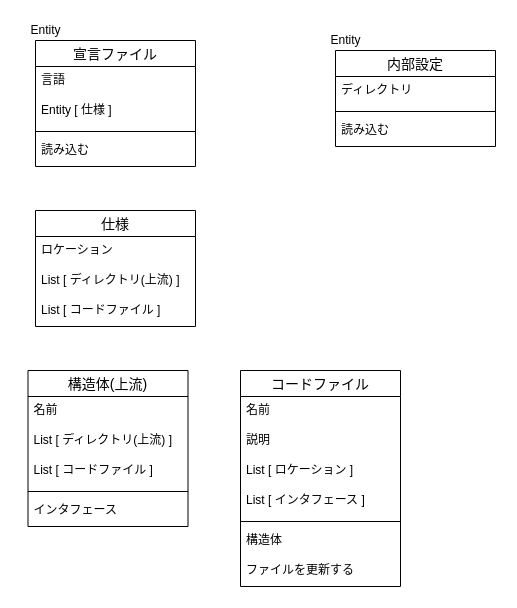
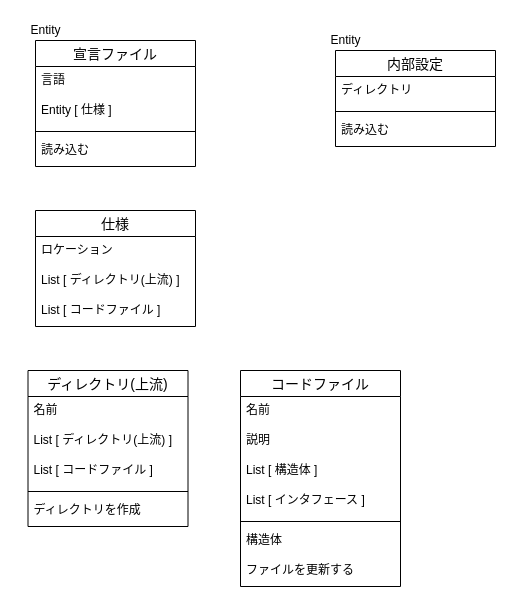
node "構造体(上流)": label "構造体(上流)" -> "ディレクトリ(上流)"
node "List [ ロケーション ]": label "List [ ロケーション ]" -> "List [ 構造体 ]"
node "インタフェース": label "インタフェース" -> "ディレクトリを作成"
